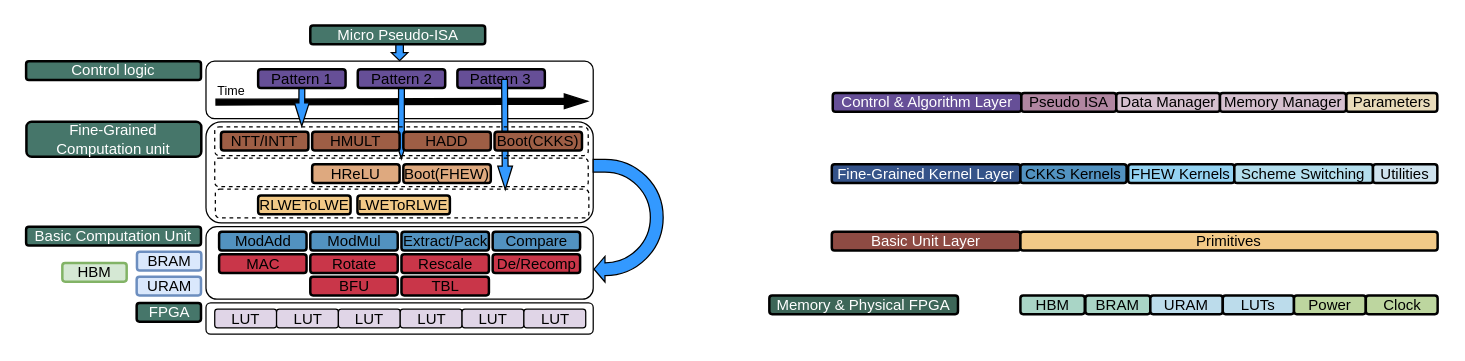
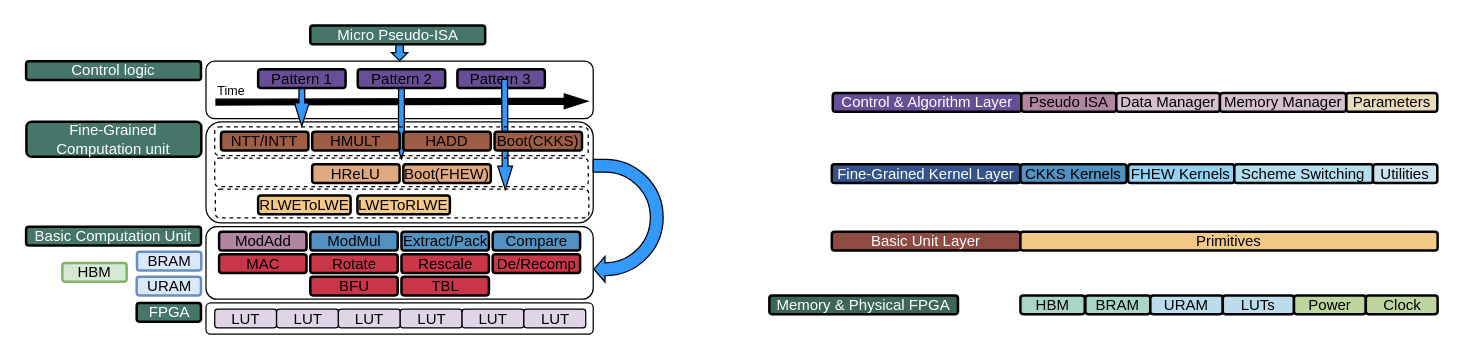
node "ModAdd": fillcolor #5292c0 -> #b186a1
